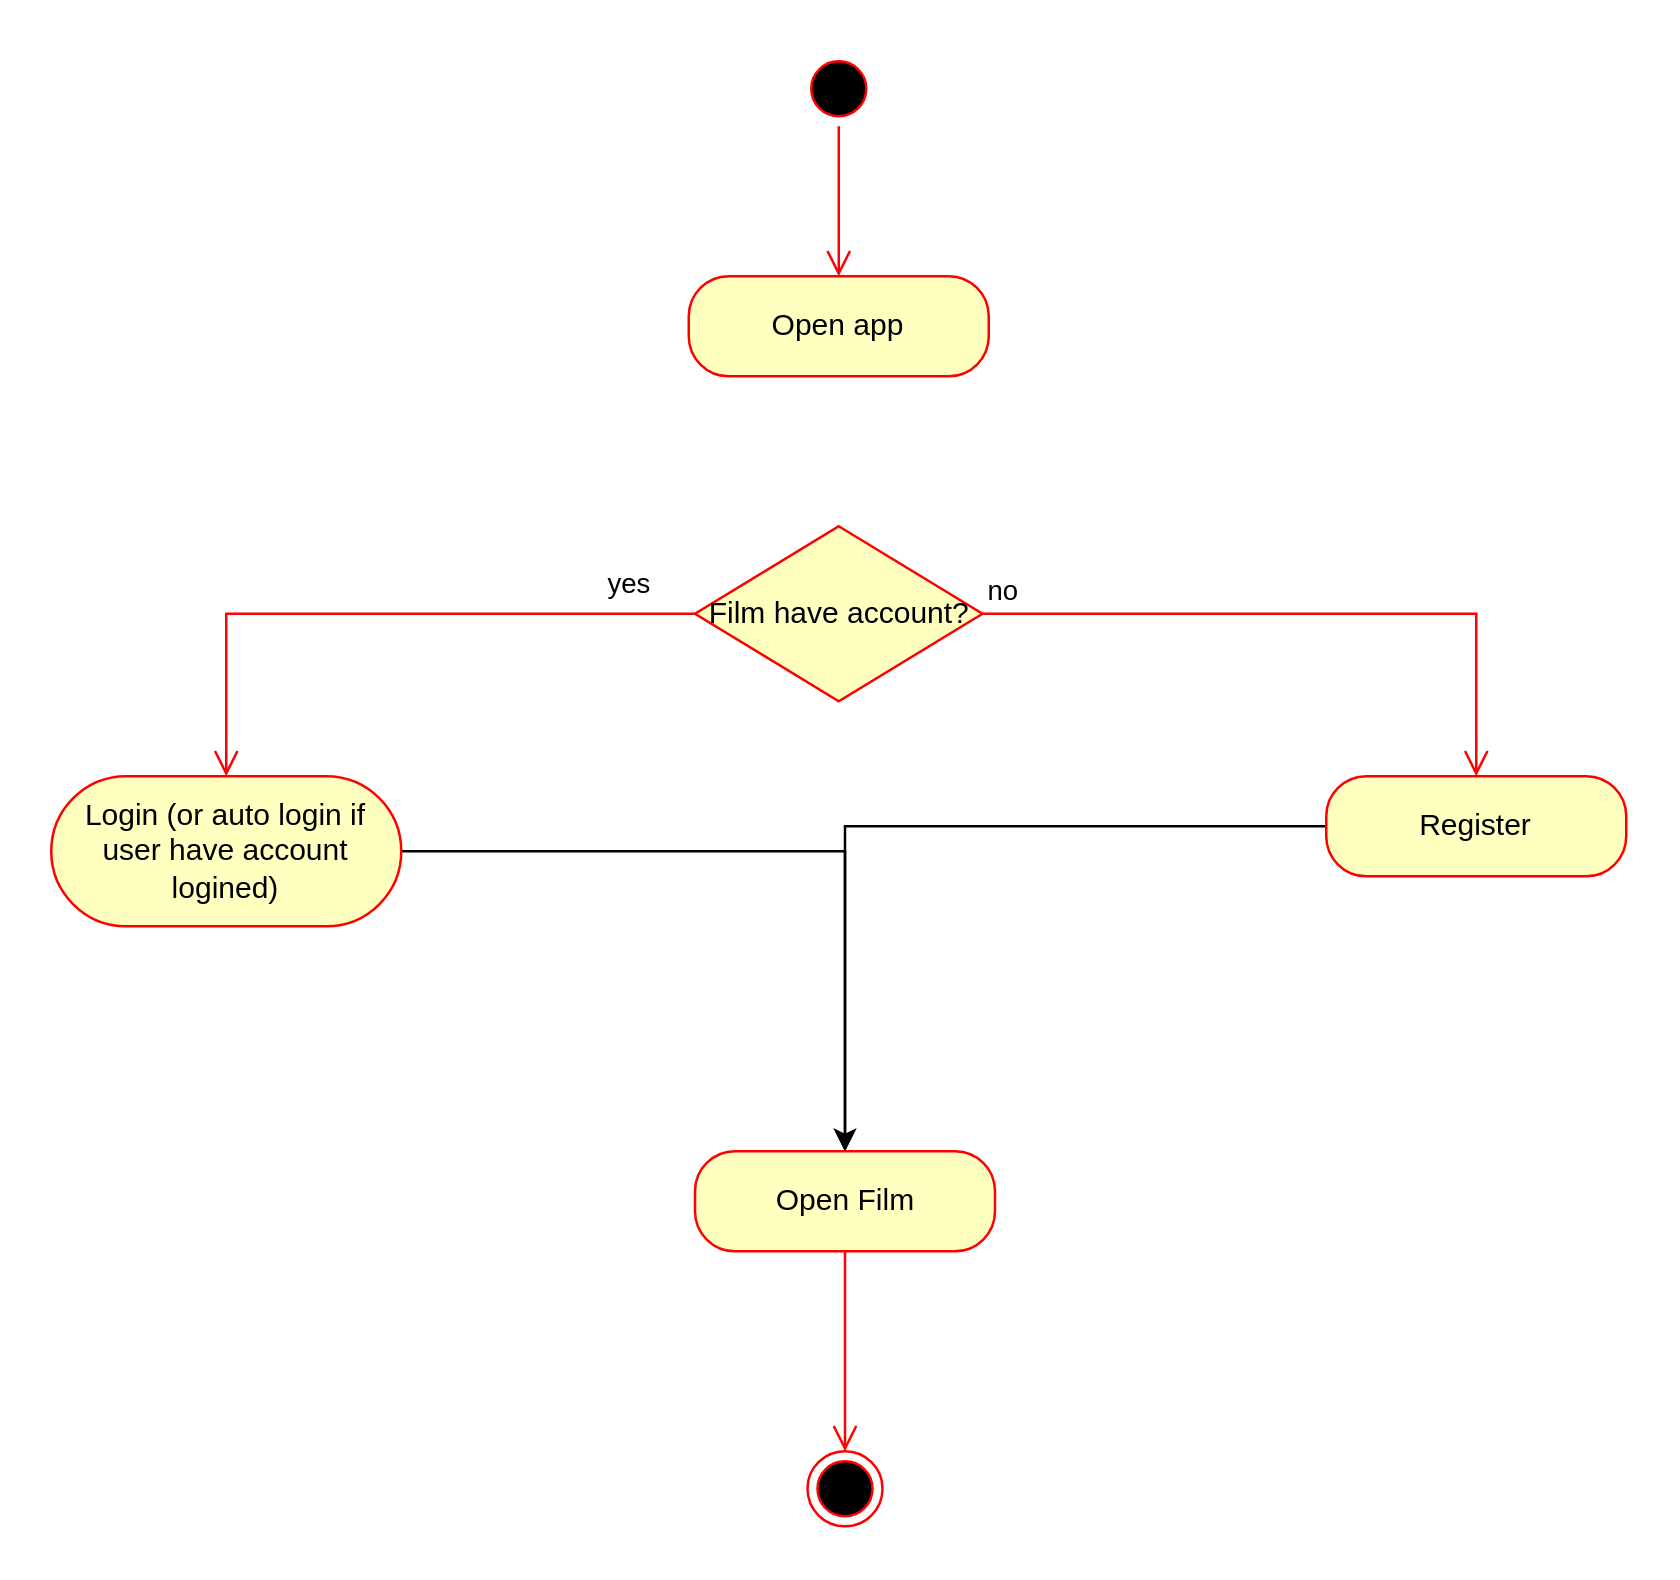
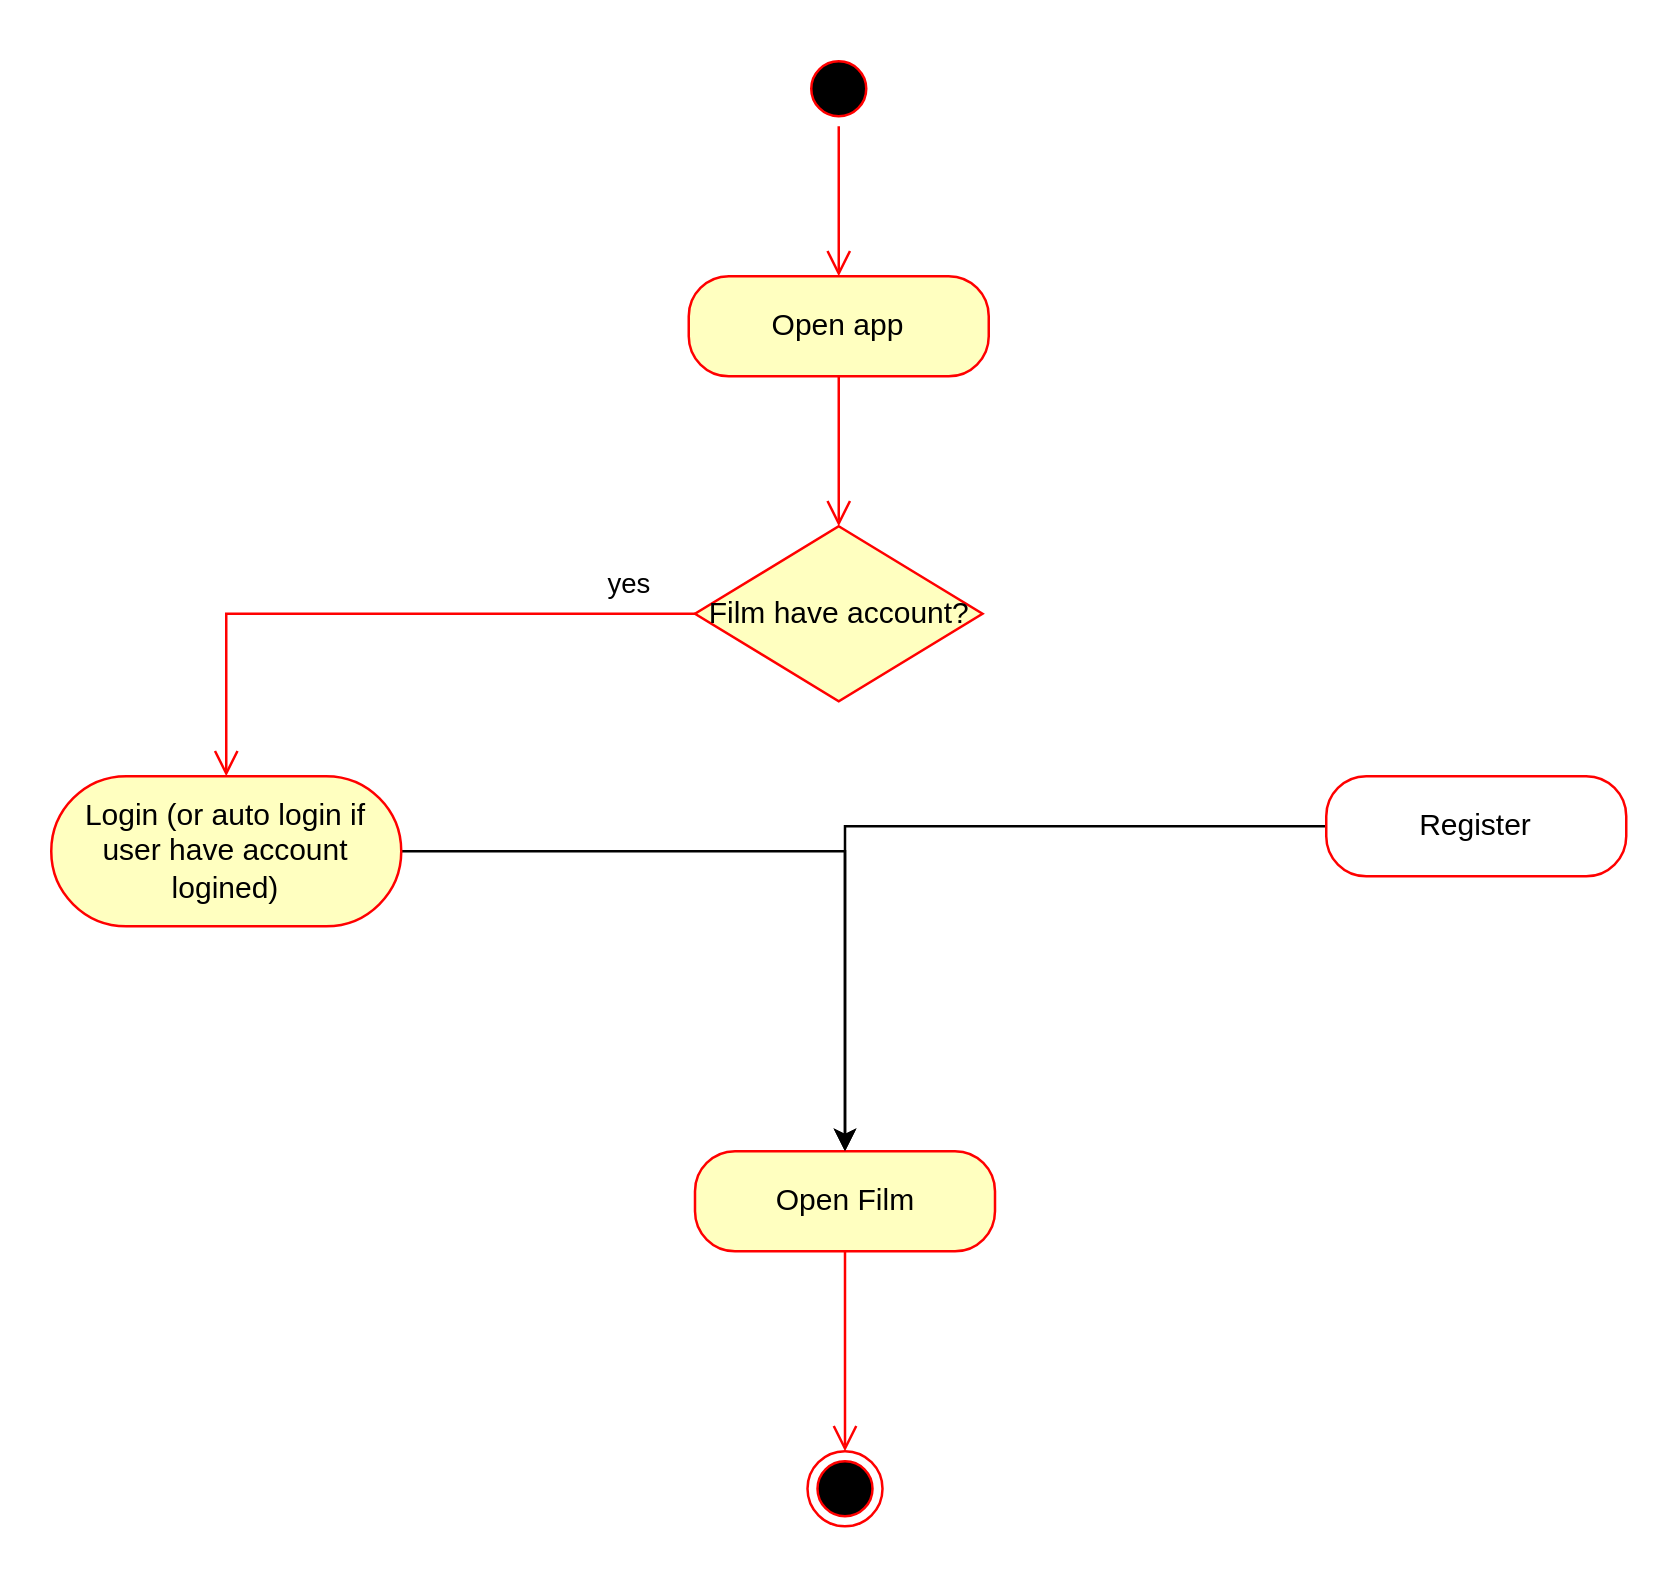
edge "Open app" -> "Film have account?": added
edge "Film have account?" -> "Register": removed, label "no"
node "Register": fillcolor #ffffc0 -> #ffffff
